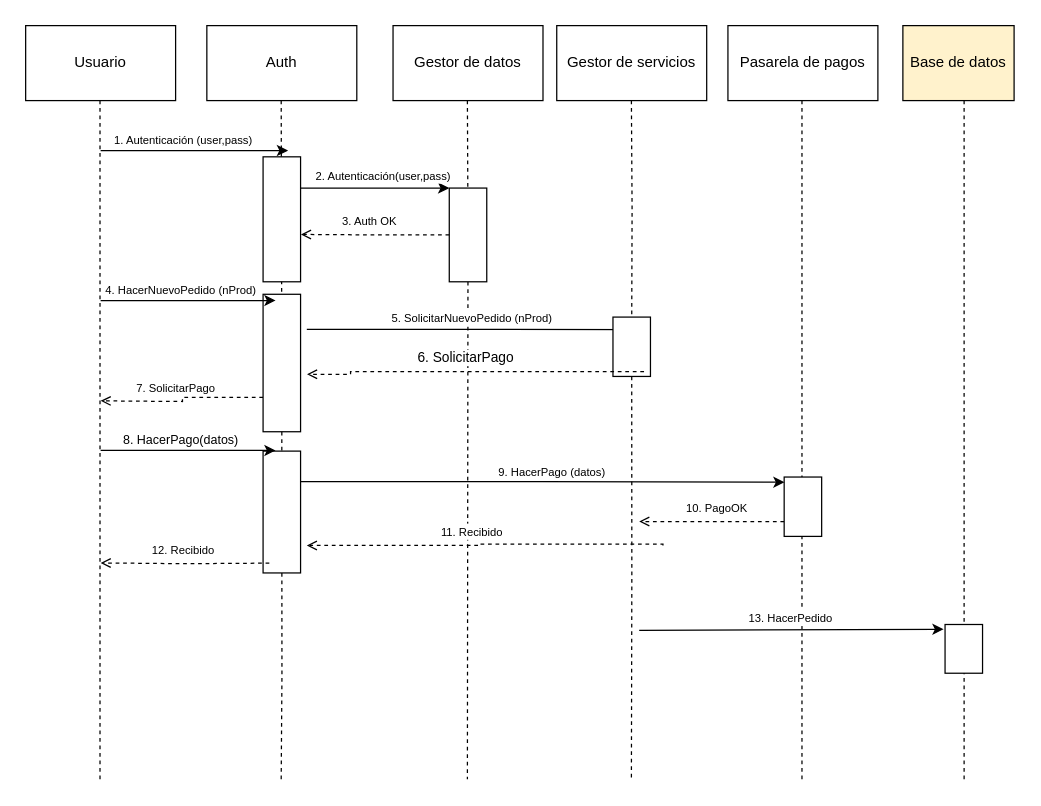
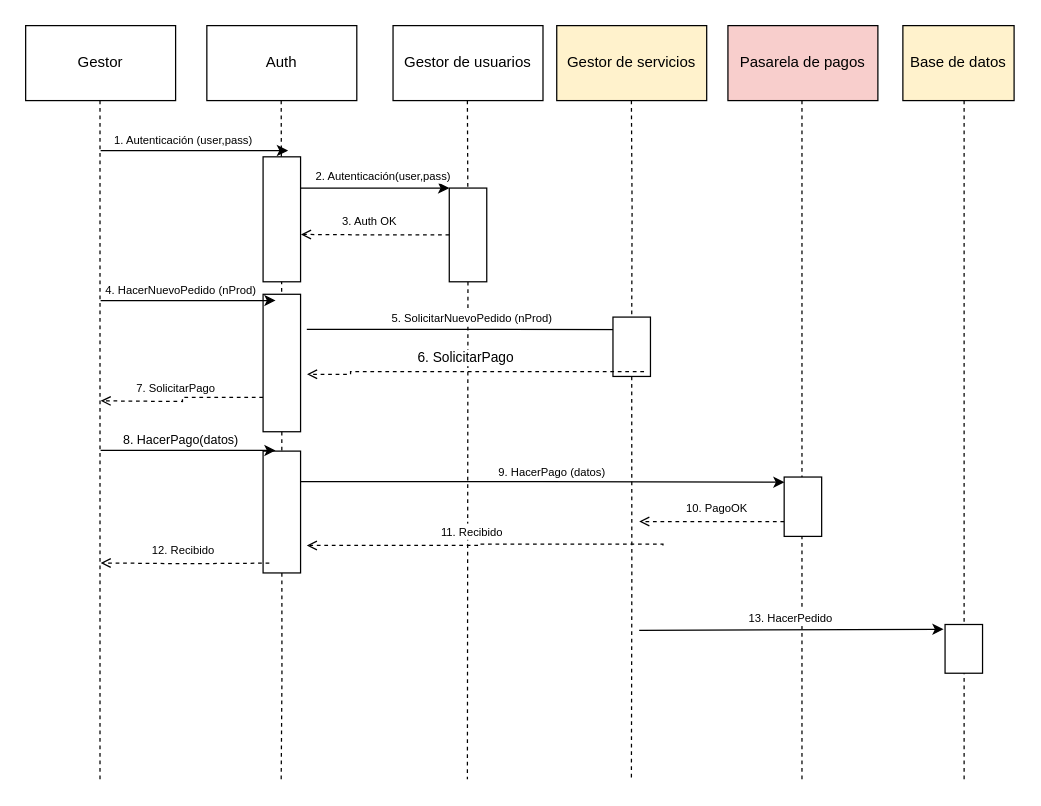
node "Usuario": label "Usuario" -> "Gestor"
node "Gestor de datos": label "Gestor de datos" -> "Gestor de usuarios"
node "Gestor de servicios": fillcolor #ffffff -> #fff2cc
node "Pasarela de pagos": fillcolor #ffffff -> #f8cecc
